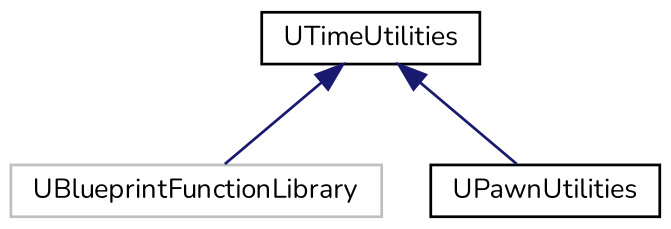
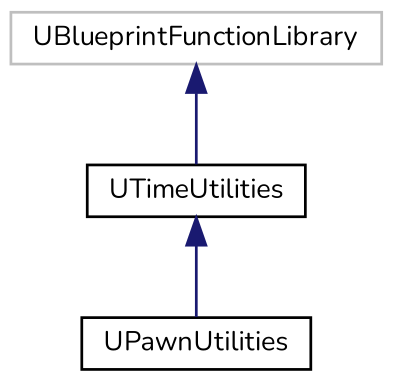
edge "UBlueprintFunctionLibrary" -> "UTimeUtilities": reversed
